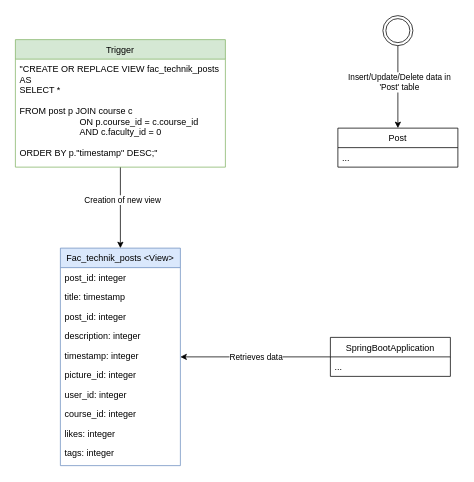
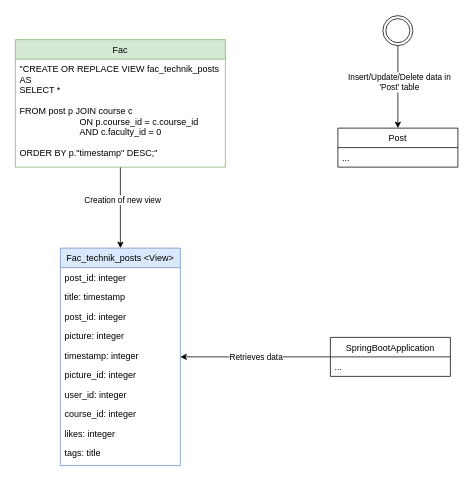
node "Trigger": label "Trigger" -> "Fac"
node "description: integer": label "description: integer" -> "picture: integer"
node "tags: integer": label "tags: integer" -> "tags: title"
